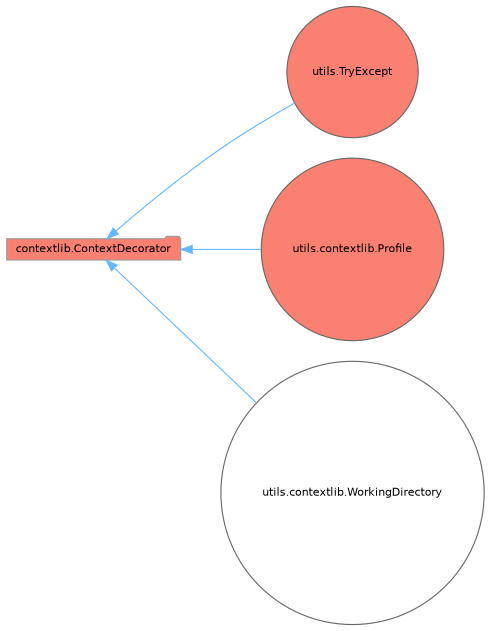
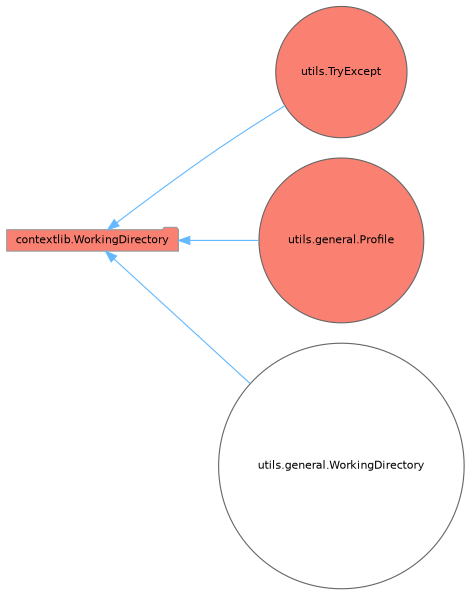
node "contextlib.ContextDecorator": label "contextlib.ContextDecorator" -> "contextlib.WorkingDirectory"
node "utils.contextlib.Profile": label "utils.contextlib.Profile" -> "utils.general.Profile"
node "utils.contextlib.WorkingDirectory": label "utils.contextlib.WorkingDirectory" -> "utils.general.WorkingDirectory"
